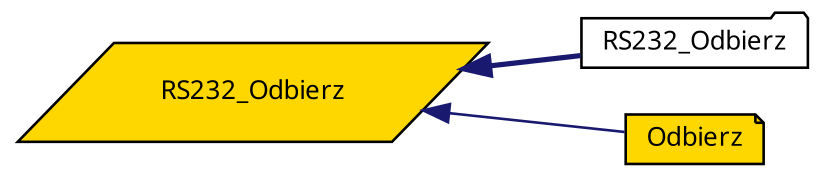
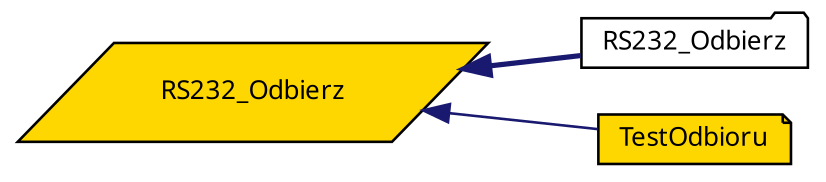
node "Odbierz": label "Odbierz" -> "TestOdbioru"
